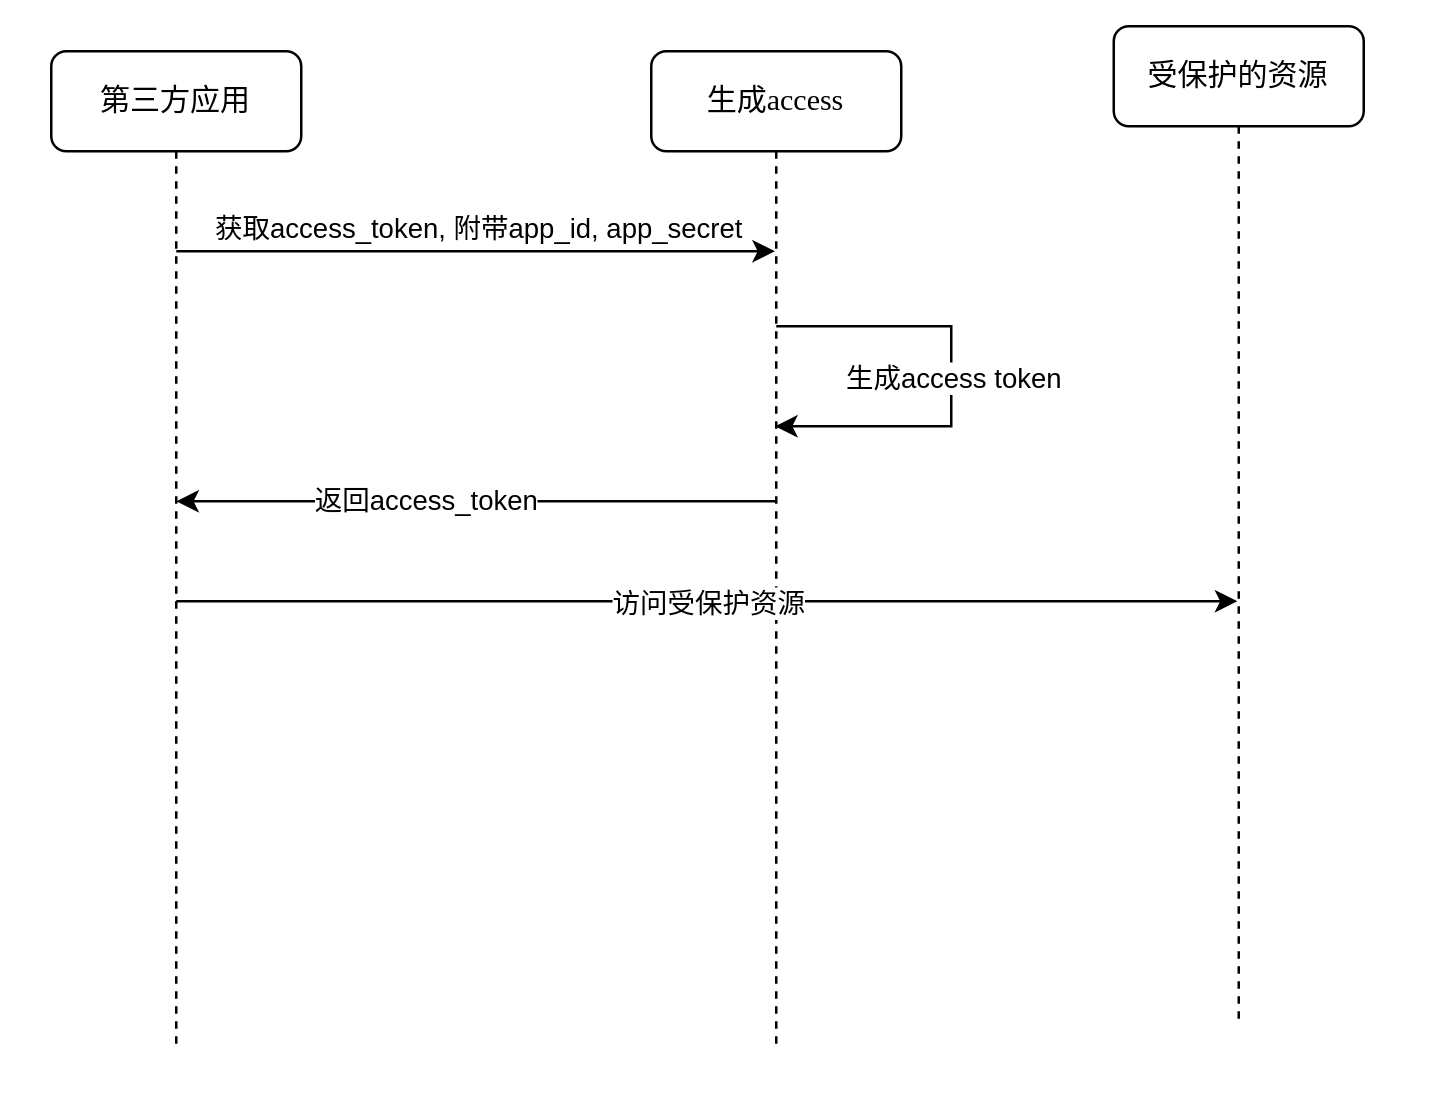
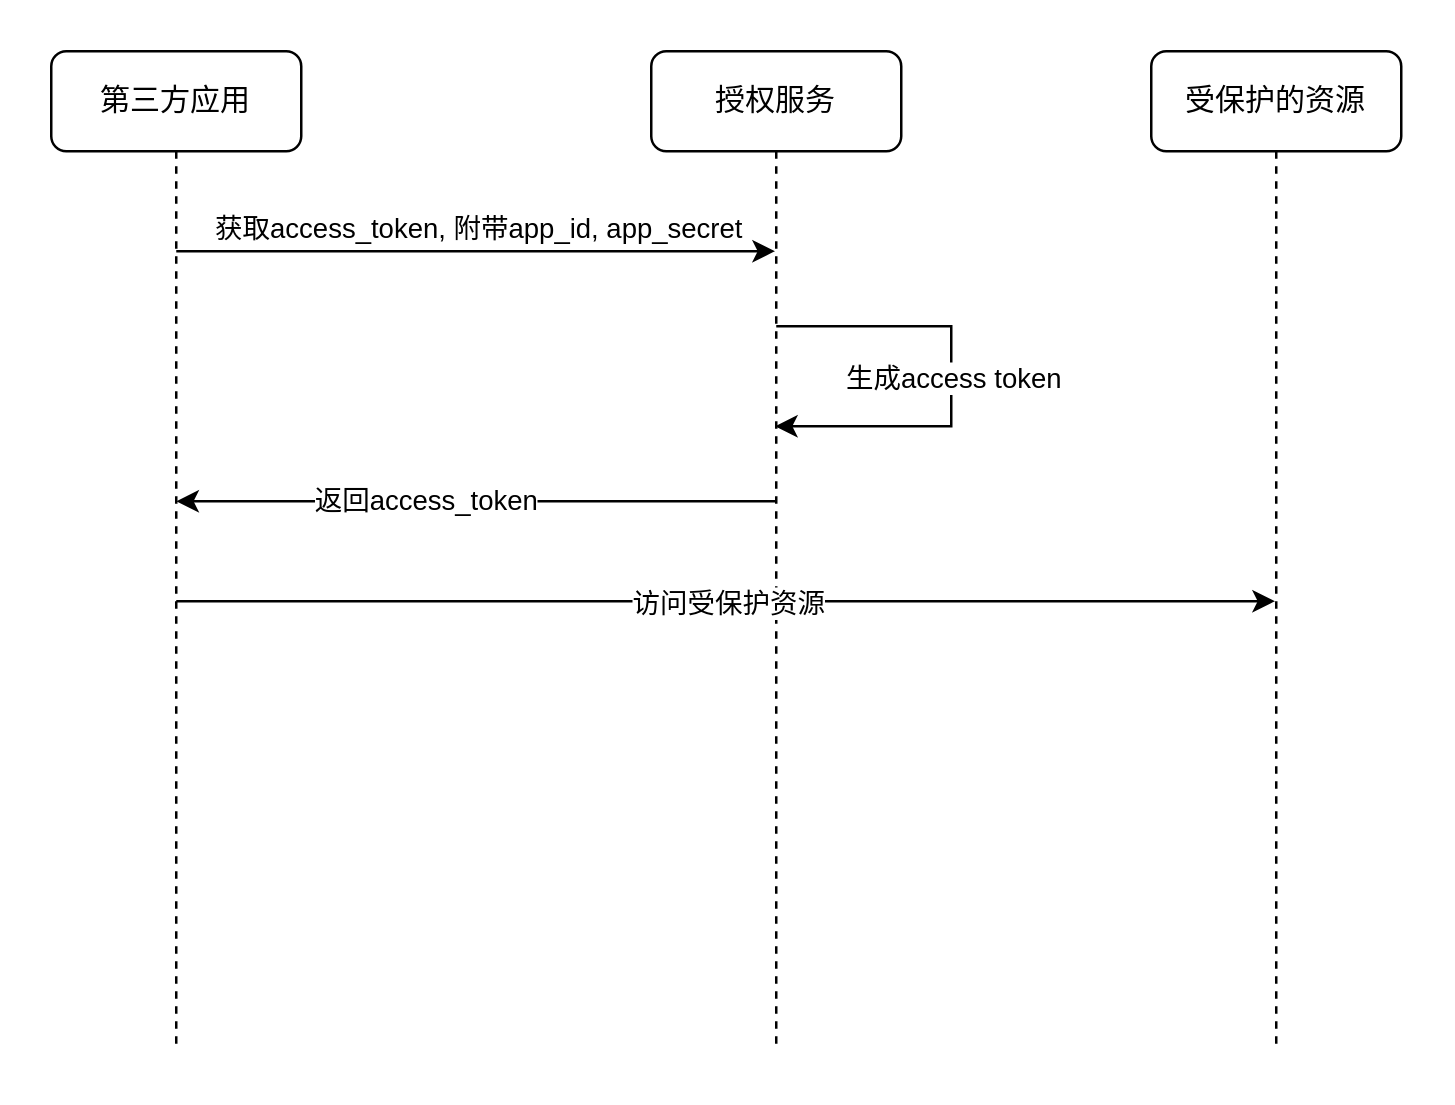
node "生成access": label "生成access" -> "授权服务"
node "受保护的资源": moved (1239, 526) -> (1276, 551)
